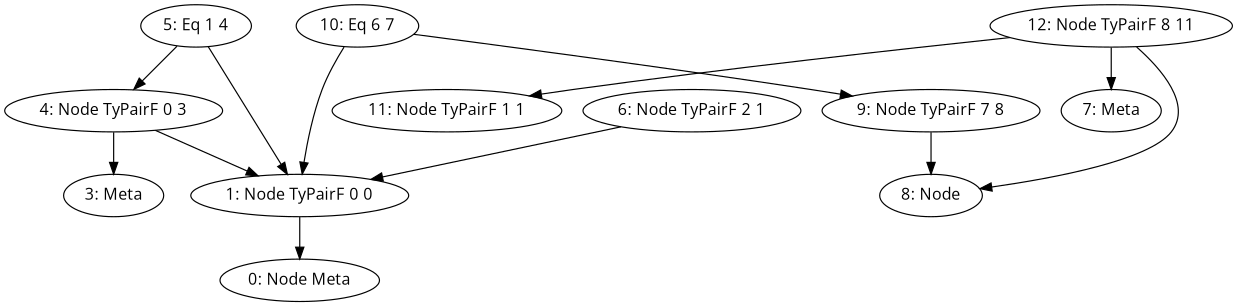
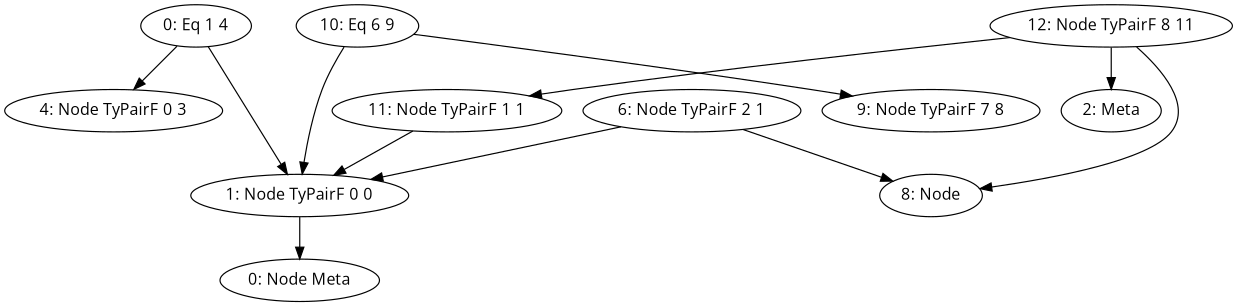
node "5: Eq 1 4": label "5: Eq 1 4" -> "0: Eq 1 4"
node "10: Eq 6 7": label "10: Eq 6 7" -> "10: Eq 6 9"
node "7: Meta": label "7: Meta" -> "2: Meta"
edge "9: Node TyPairF 7 8" -> "8: Node": now "6: Node TyPairF 2 1" -> "8: Node"
edge "4: Node TyPairF 0 3" -> "1: Node TyPairF 0 0": now "11: Node TyPairF 1 1" -> "1: Node TyPairF 0 0"
node "3: Meta": removed
